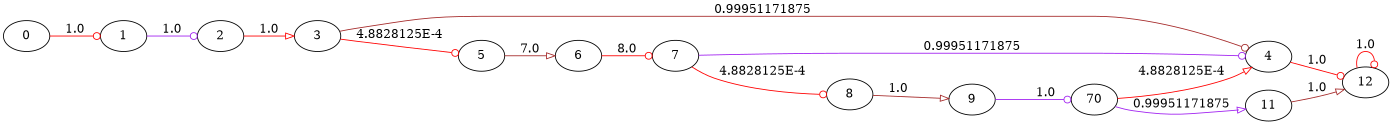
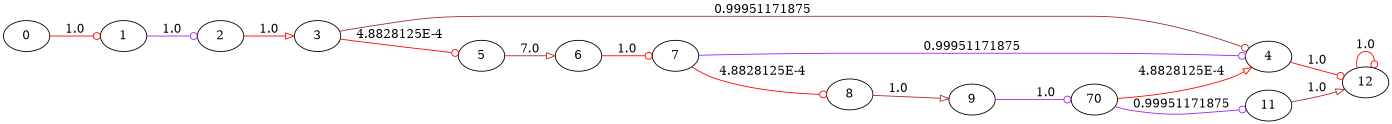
edge "6" -> "7": label "8.0" -> "1.0"
edge "70" -> "11": arrowhead onormal -> odot
